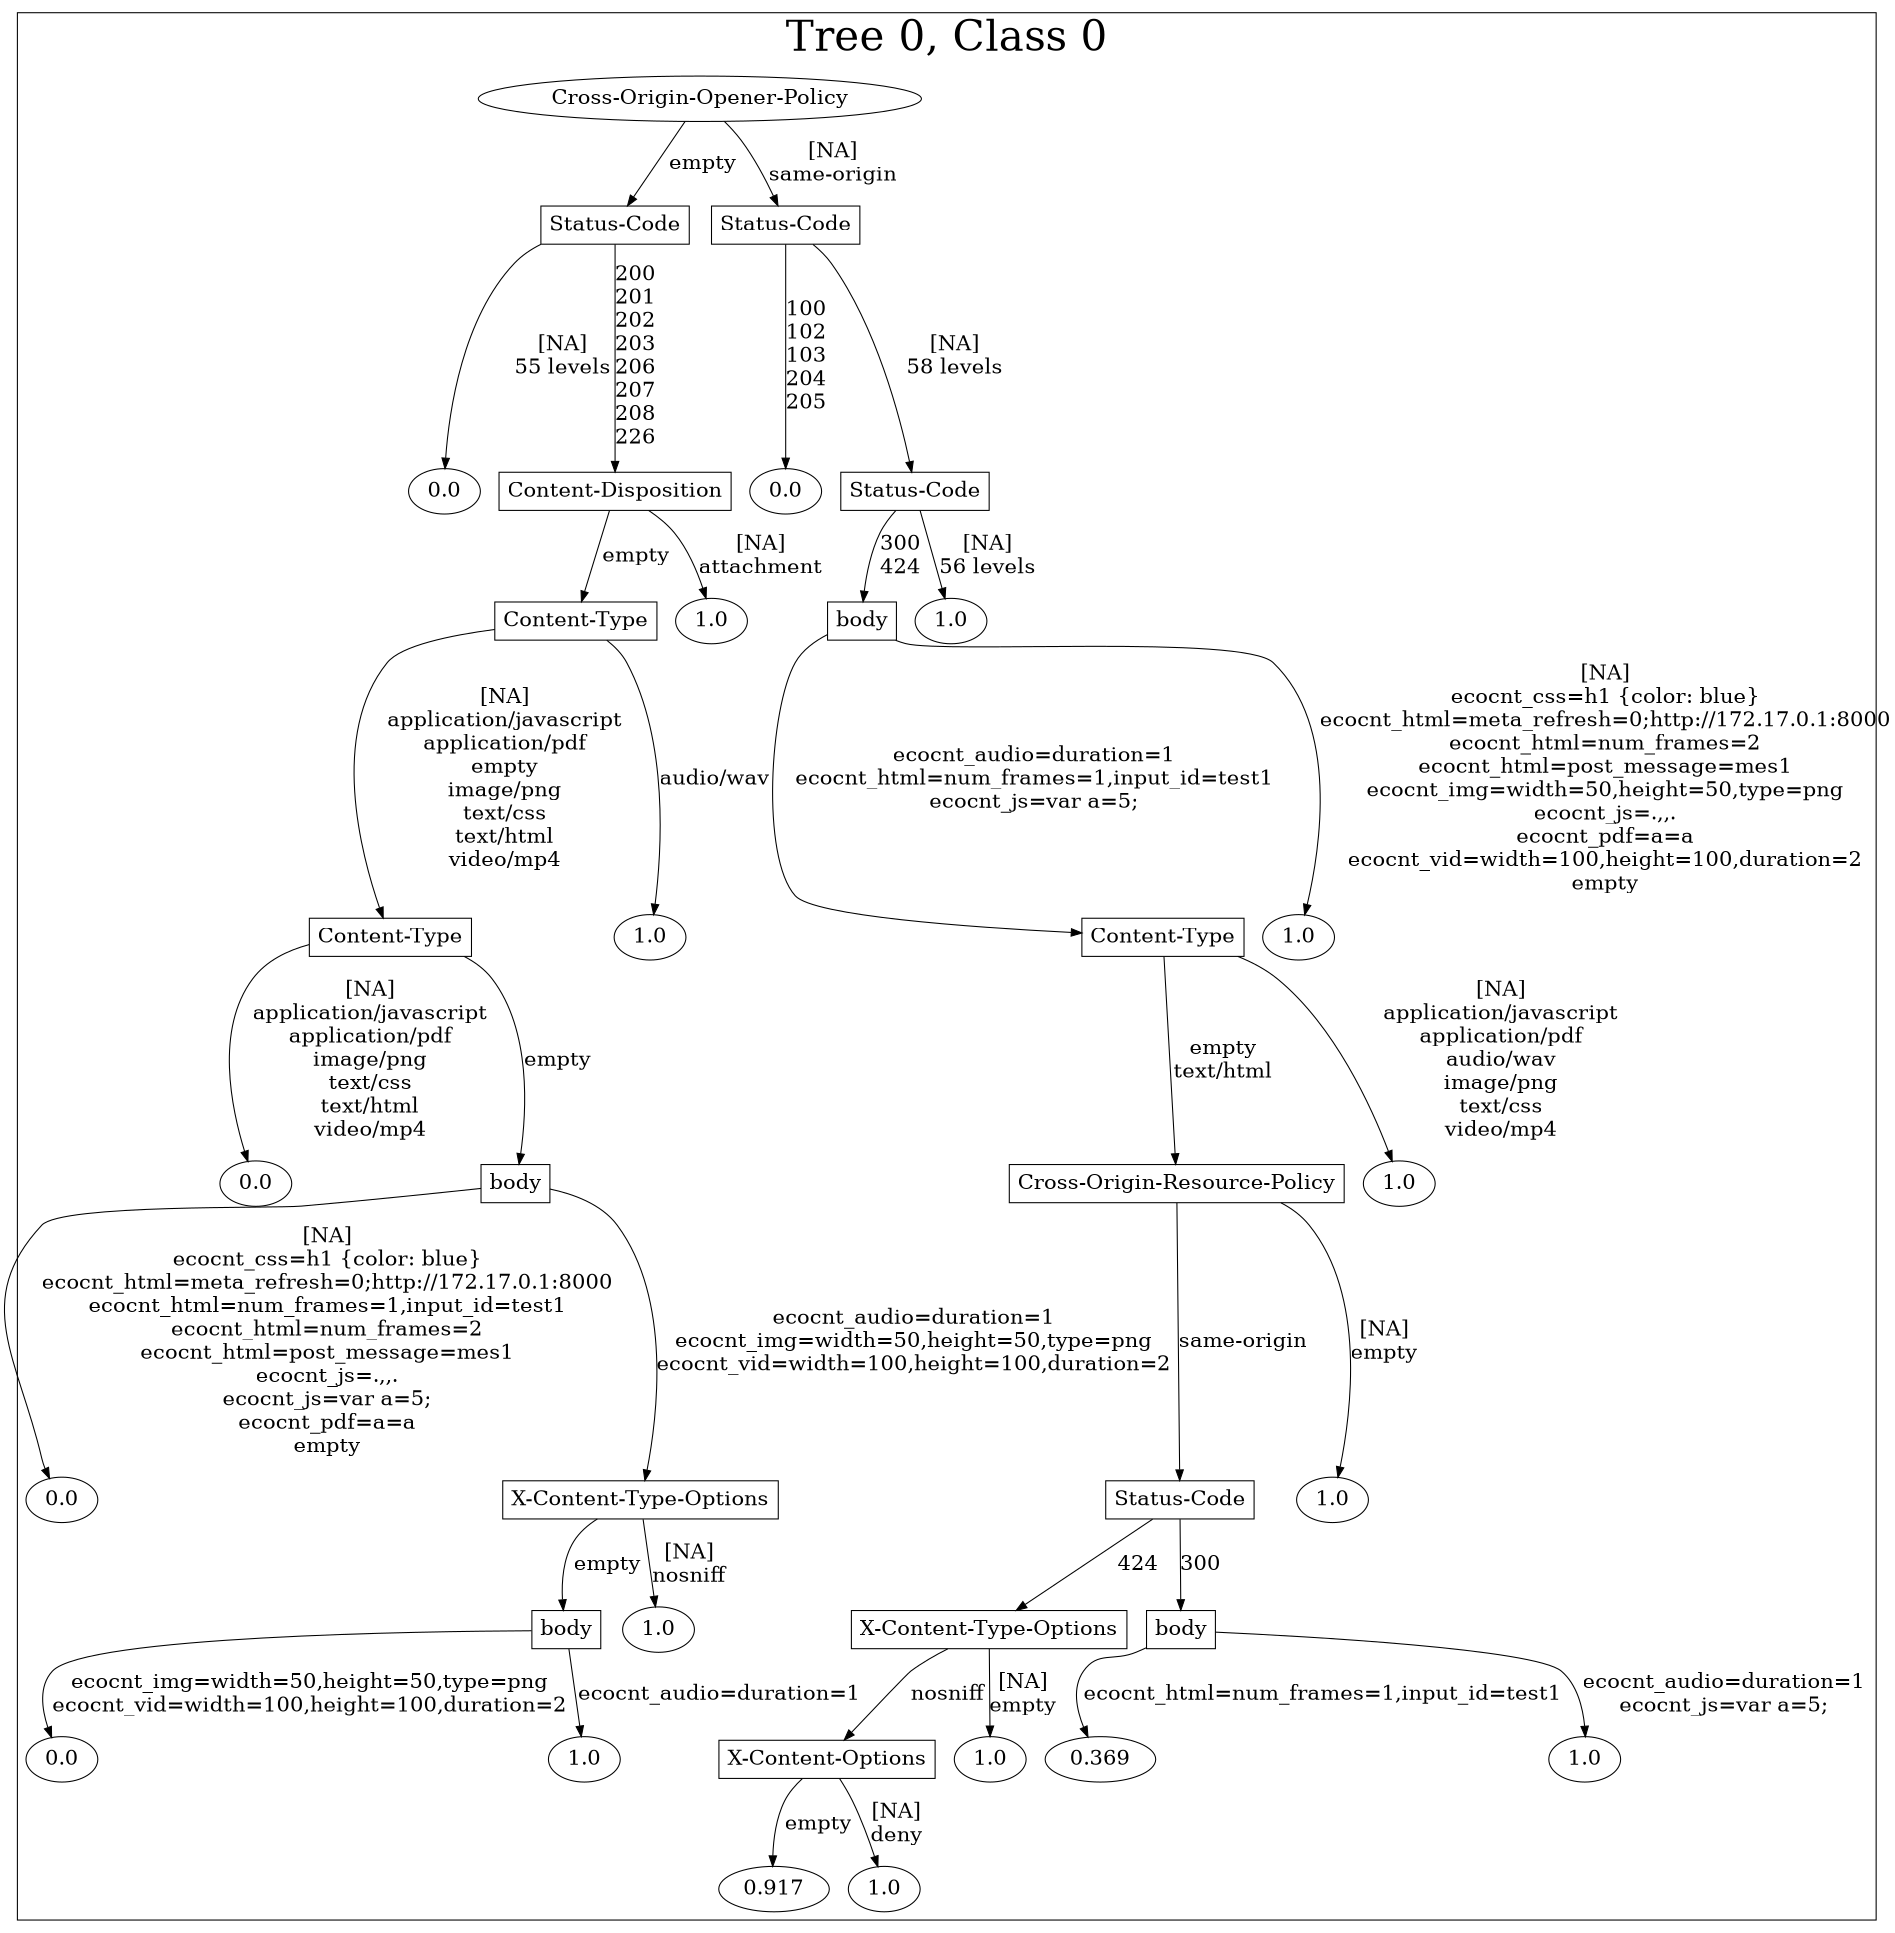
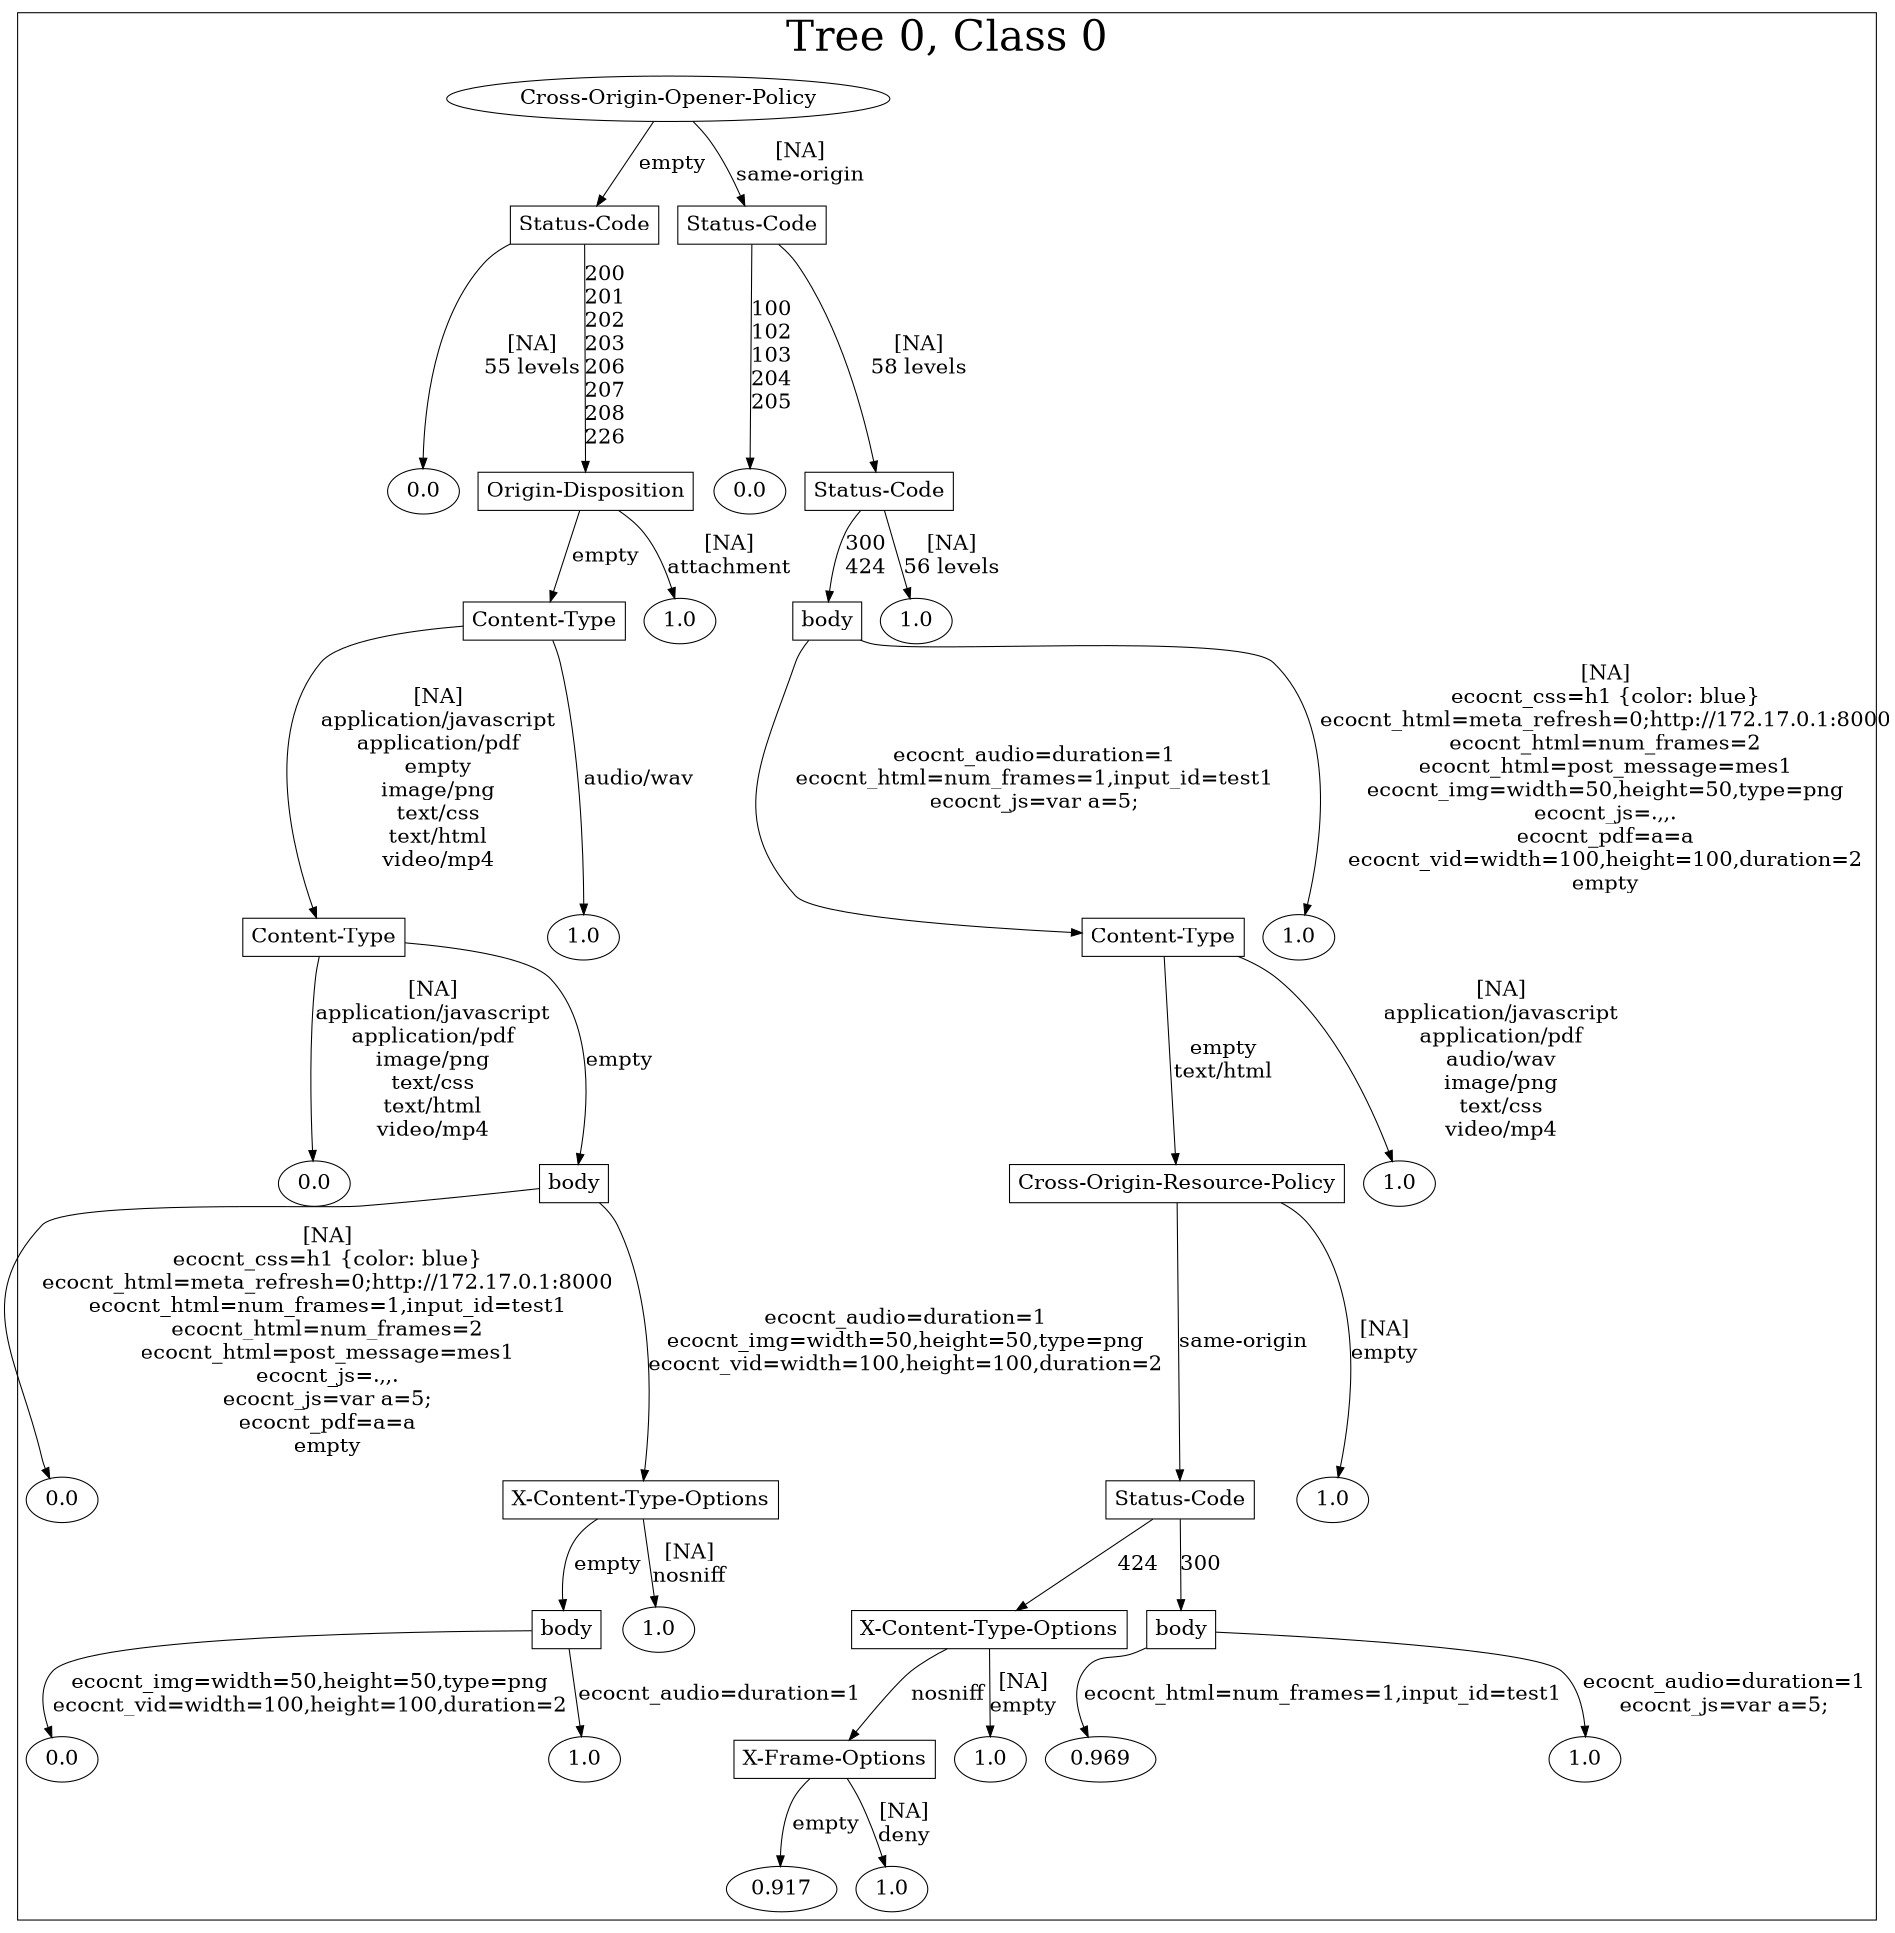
node "Content-Disposition": label "Content-Disposition" -> "Origin-Disposition"
node "X-Content-Options": label "X-Content-Options" -> "X-Frame-Options"
node "0.369": label "0.369" -> "0.969"
